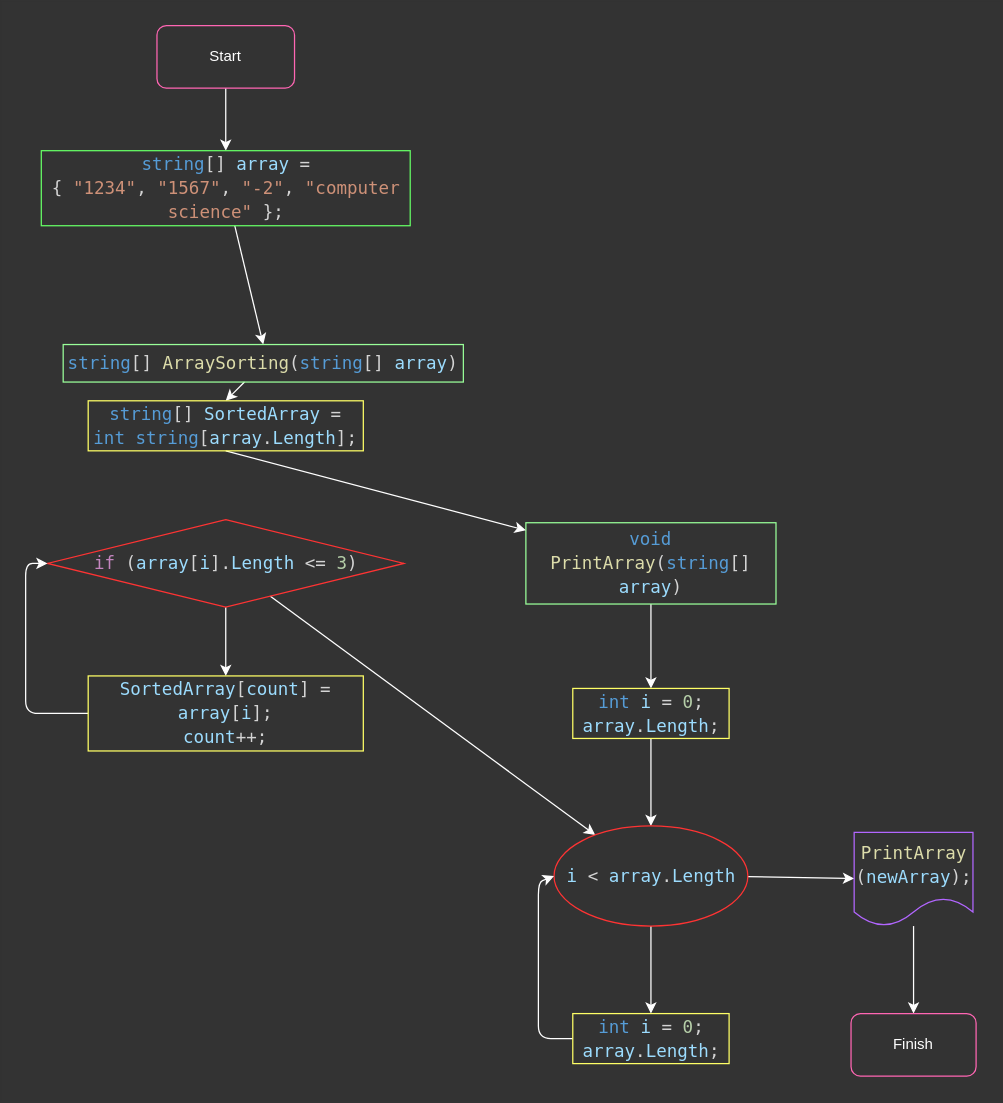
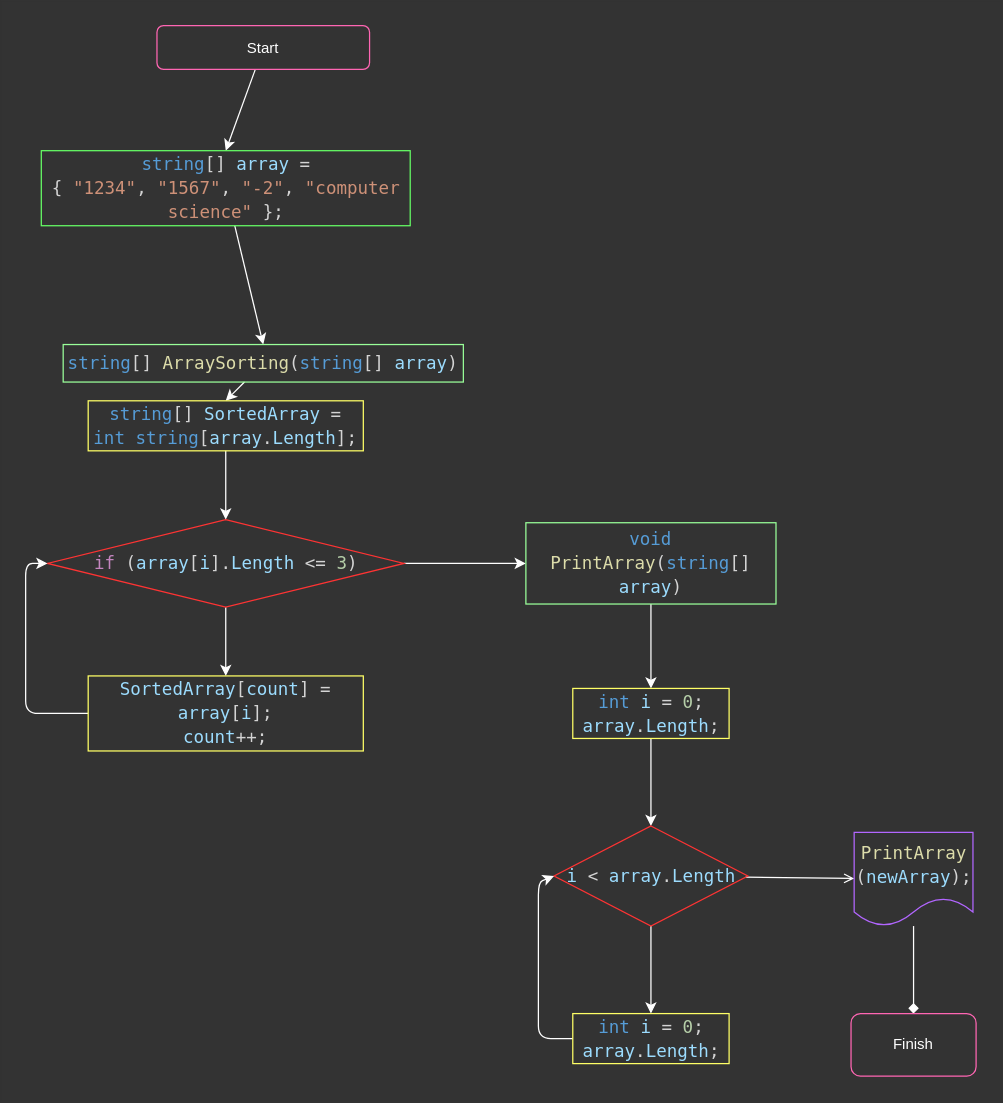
node "Start": size 138x63 -> 213x44
edge "string[] SortedArray = int string[array.Length];" -> "void PrintArray(string[] array)": now "string[] SortedArray = int string[array.Length];" -> "if (array[i].Length <= 3)"
edge "if (array[i].Length <= 3)" -> "i < array.Length": now "if (array[i].Length <= 3)" -> "void PrintArray(string[] array)"
node "i < array.Length": shape ellipse -> diamond
edge "i < array.Length" -> "PrintArray (newArray);": arrowhead classic -> open
edge "PrintArray (newArray);" -> "Finish": arrowhead classic -> diamond
